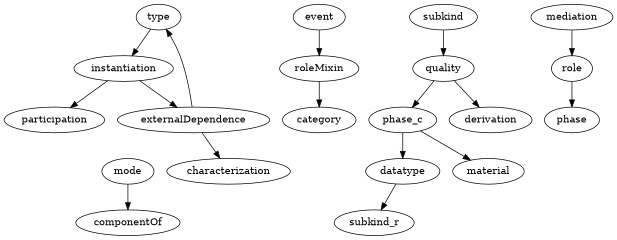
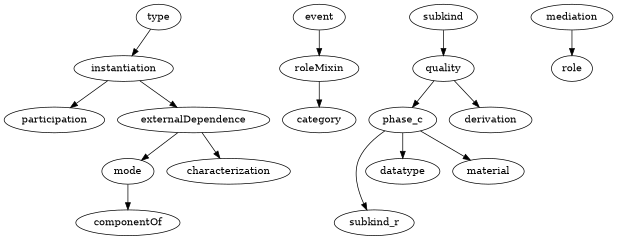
edge "externalDependence" -> "type": now "externalDependence" -> "mode"
node "phase": removed
edge "datatype" -> "subkind_r": now "phase_c" -> "subkind_r"
